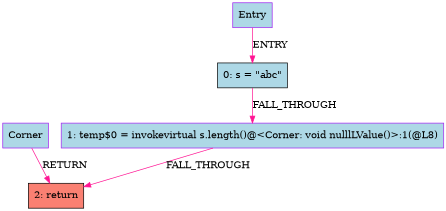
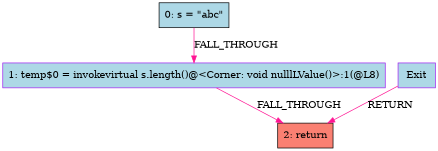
node "Entry": removed
node "Corner": label "Corner" -> "Exit"
